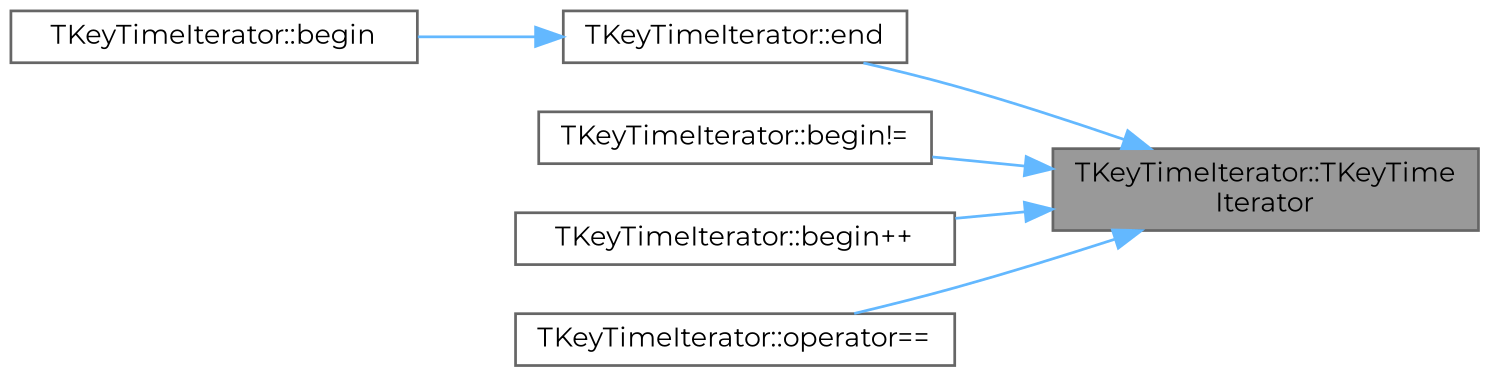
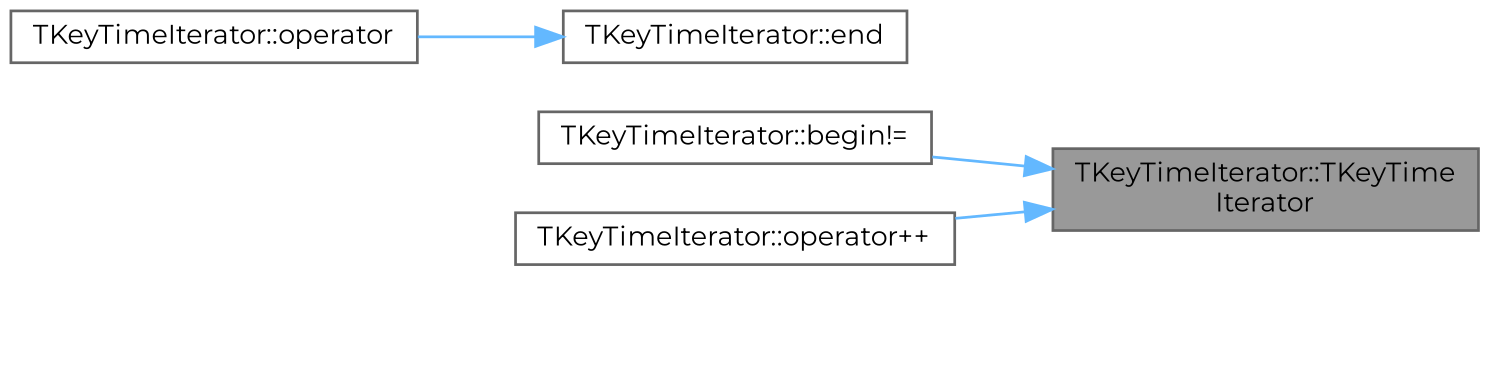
node "TKeyTimeIterator::begin": label "TKeyTimeIterator::begin" -> "TKeyTimeIterator::operator"
edge "TKeyTimeIterator::end" -> "TKeyTimeIterator::TKeyTime Iterator": removed
node "TKeyTimeIterator::begin++": label "TKeyTimeIterator::begin++" -> "TKeyTimeIterator::operator++"
node "TKeyTimeIterator::operator==": removed
